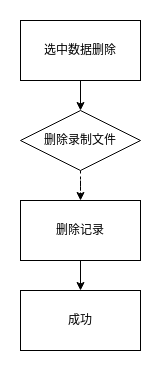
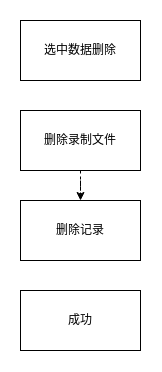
edge "选中数据删除" -> "删除录制文件": removed
node "删除录制文件": shape diamond -> rectangle
edge "删除记录" -> "成功": removed
